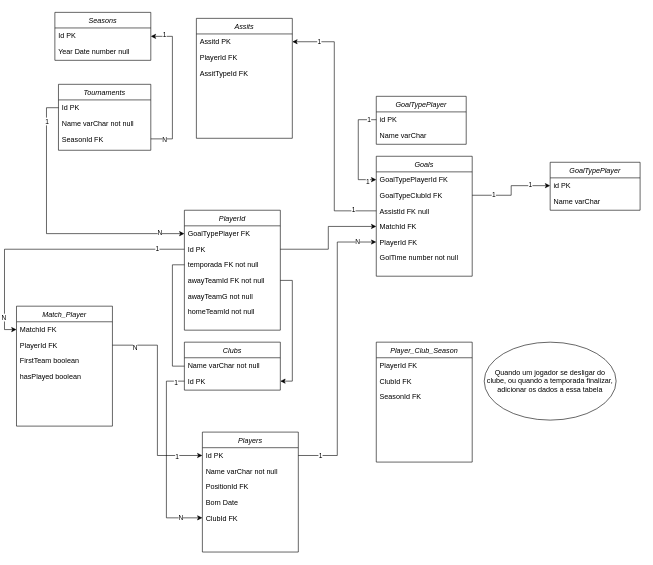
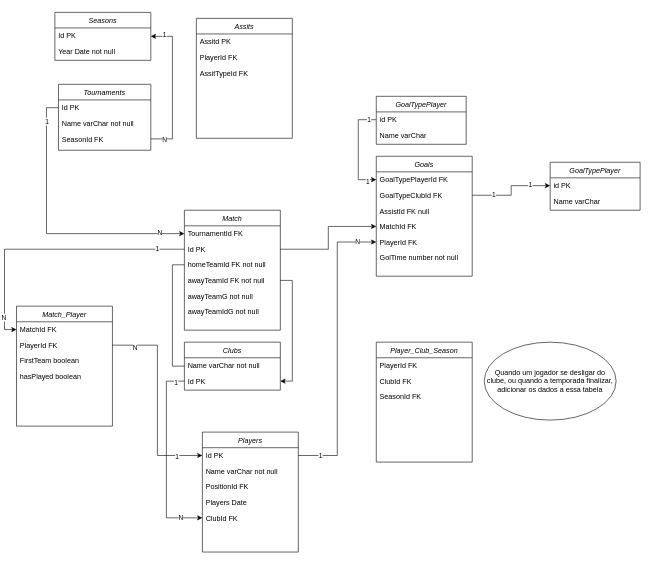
node "Year Date number null": label "Year Date number null" -> "Year Date not null"
edge "AssistId FK null" -> "Assitd PK": removed, labels "1", "1"
node "PlayerId": label "PlayerId" -> "Match"
node "GoalTypePlayer FK": label "GoalTypePlayer FK" -> "TournamentId FK"
node "temporada FK not null": label "temporada FK not null" -> "homeTeamId FK not null"
node "homeTeamId not null": label "homeTeamId not null" -> "awayTeamIdG not null"
node "Born Date": label "Born Date" -> "Players Date"
